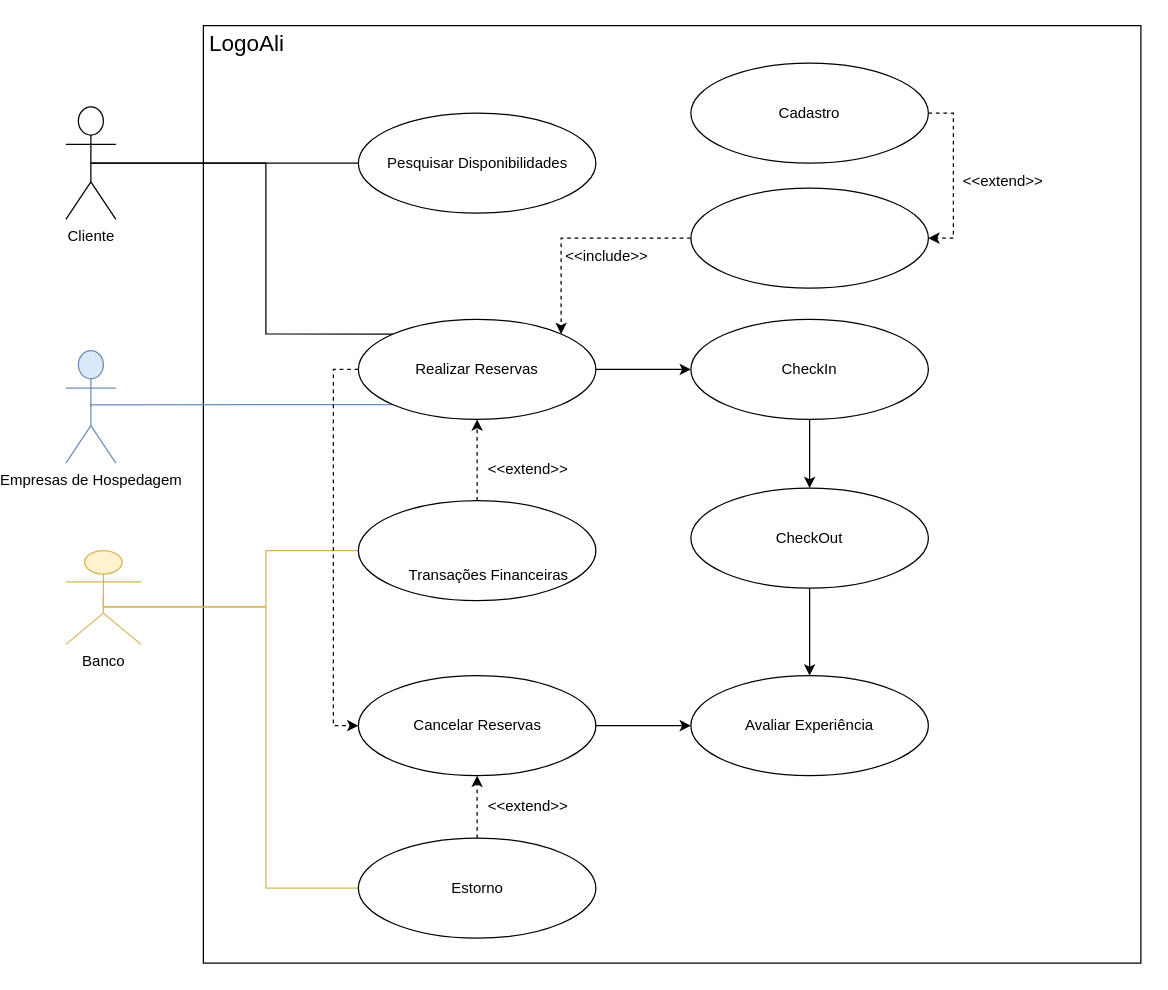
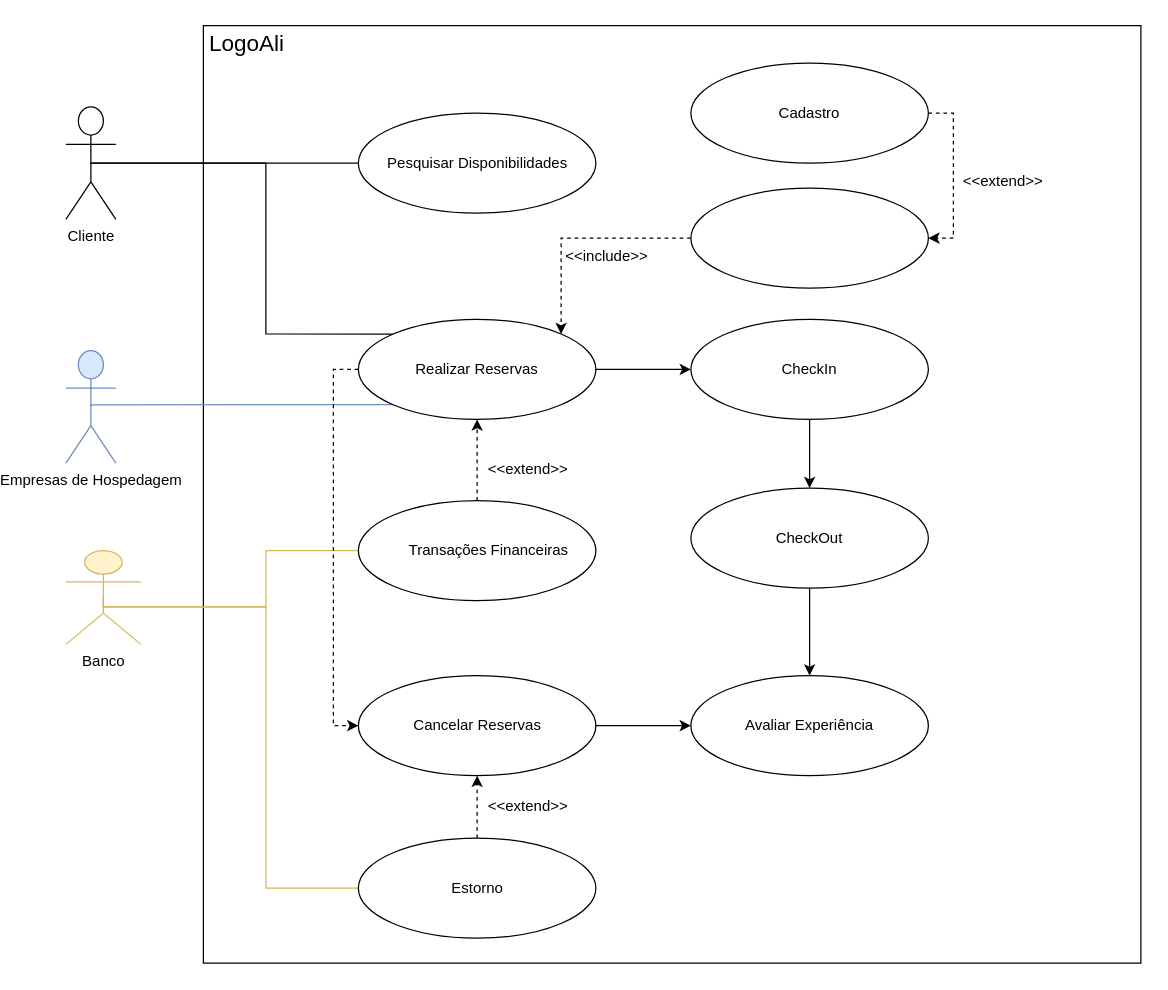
node "Transações Financeiras": moved (489, 576) -> (489, 551)
